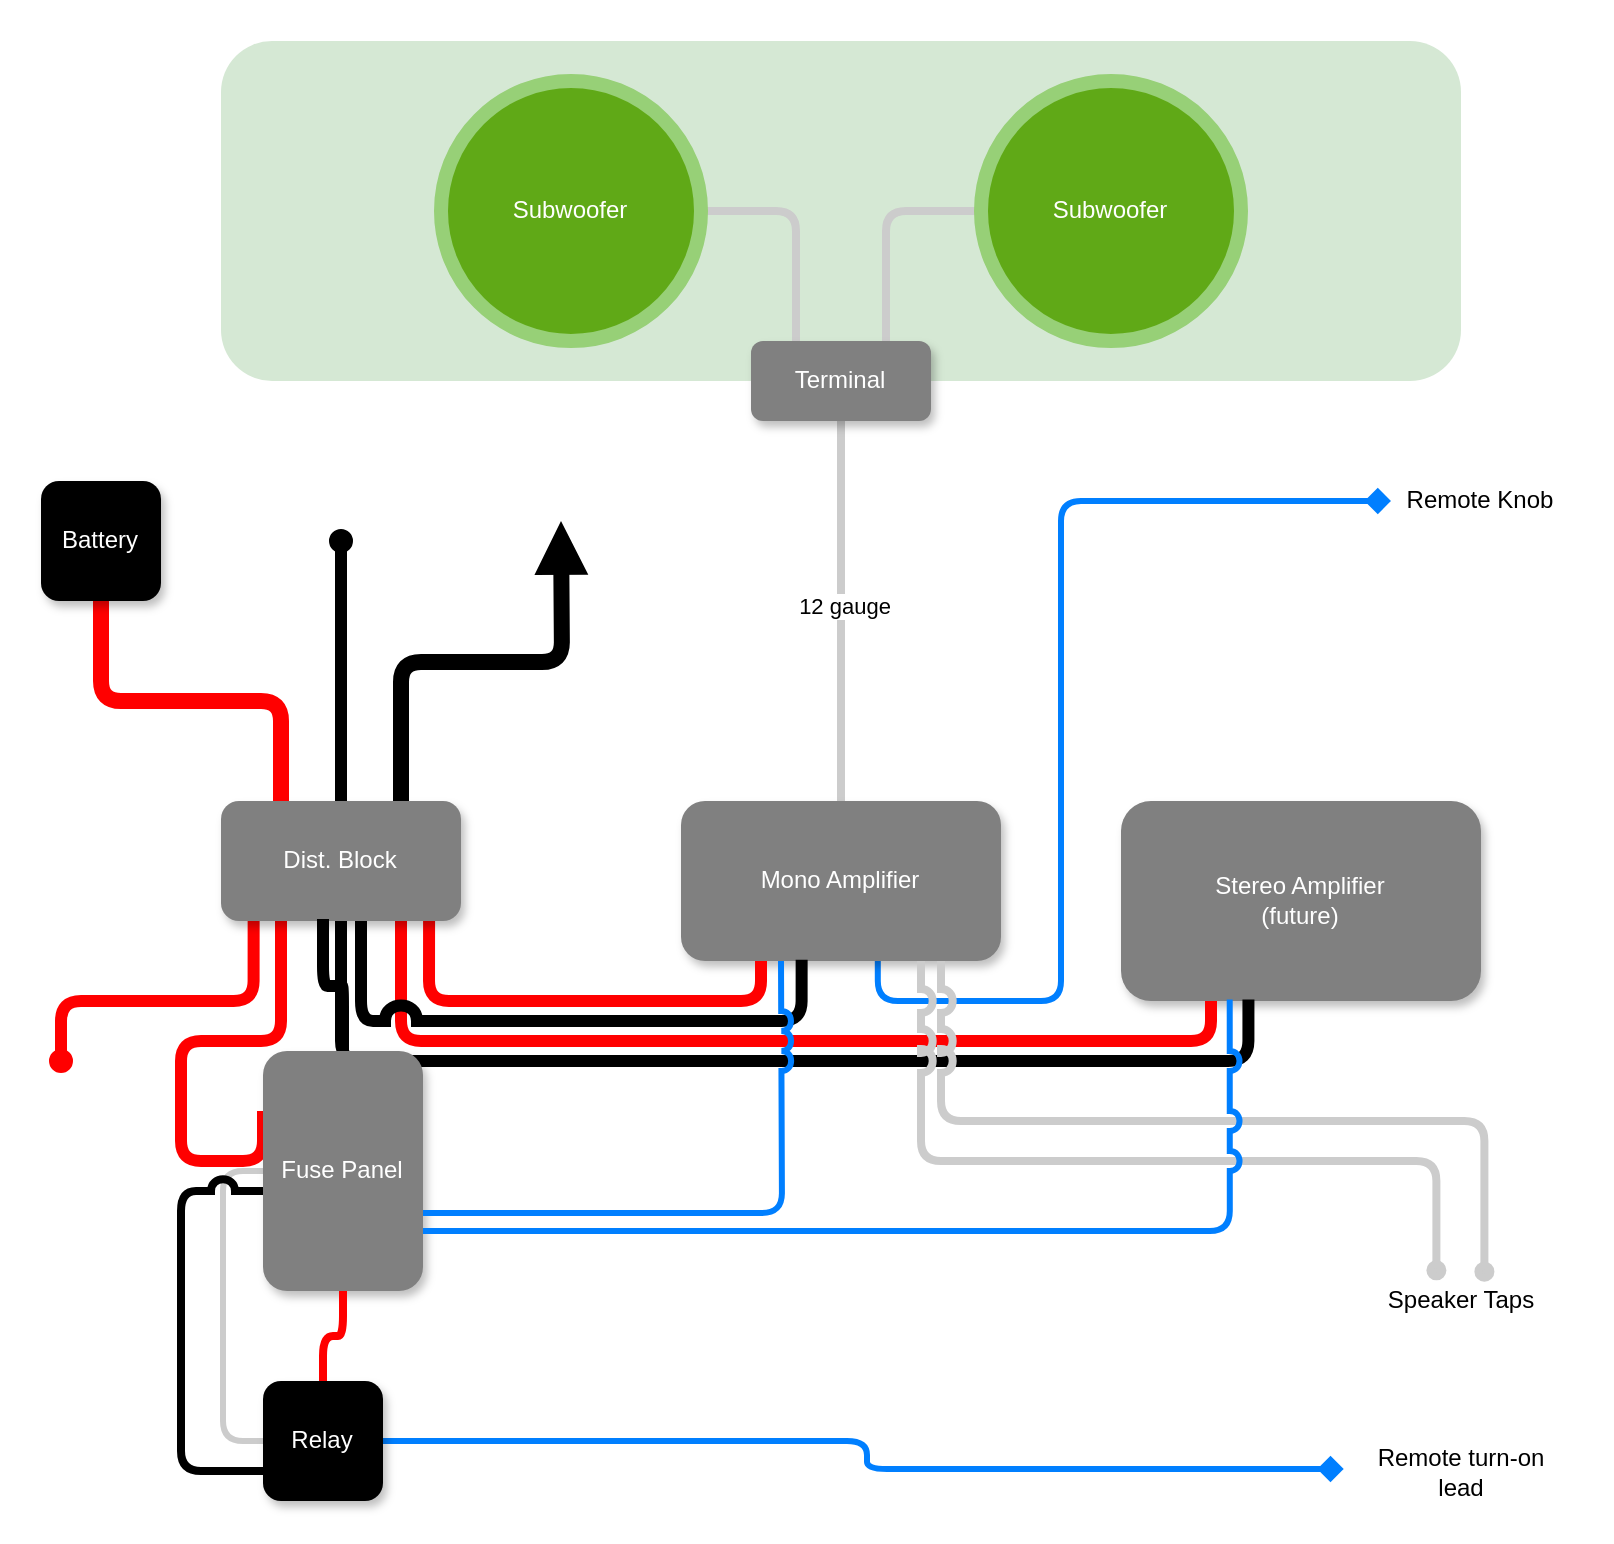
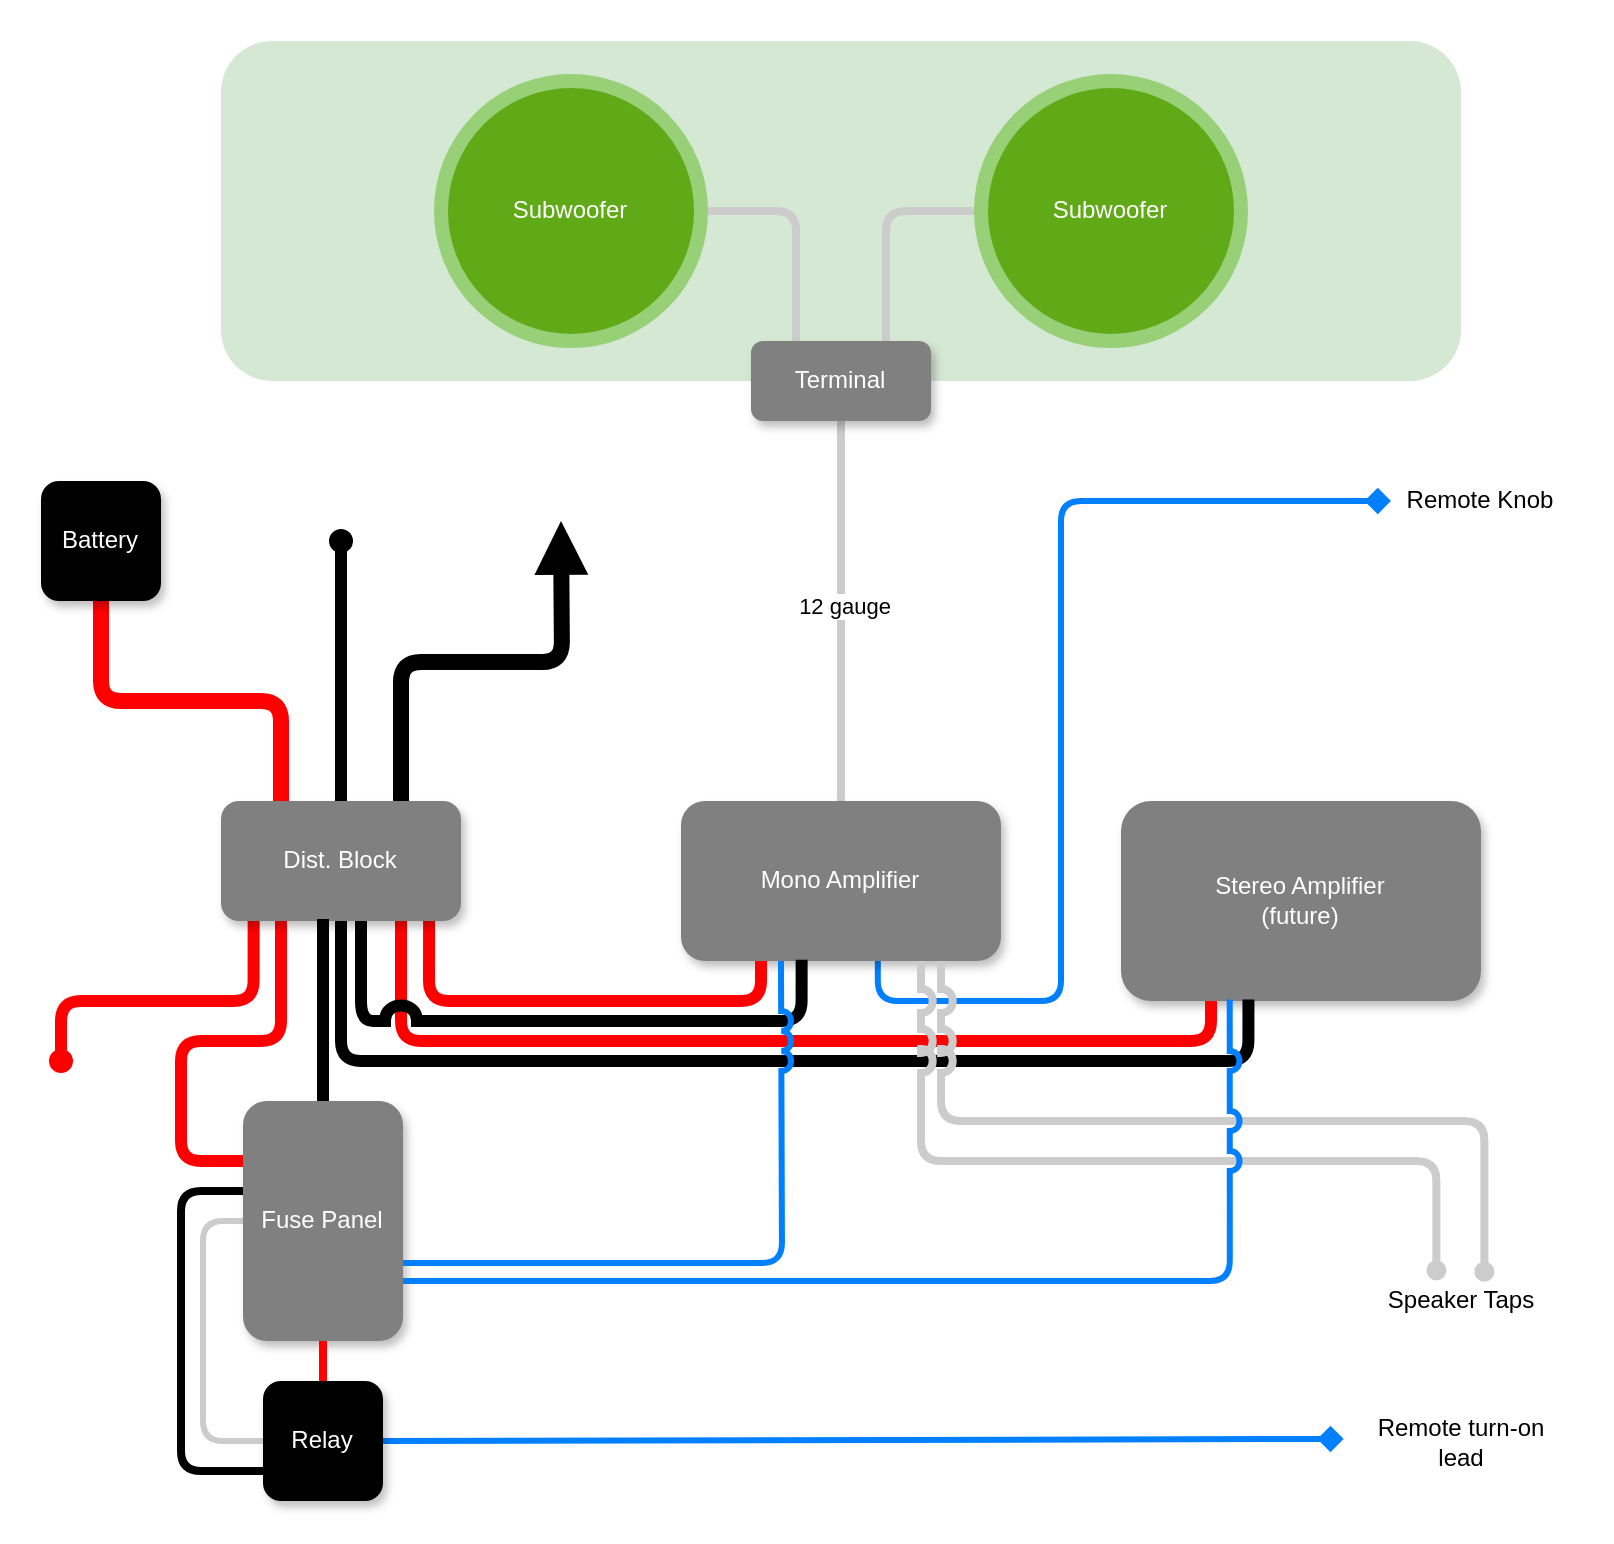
node "Fuse Panel": moved (343, 1171) -> (323, 1221)
node "Remote turn-on lead": moved (1461, 1473) -> (1461, 1443)
